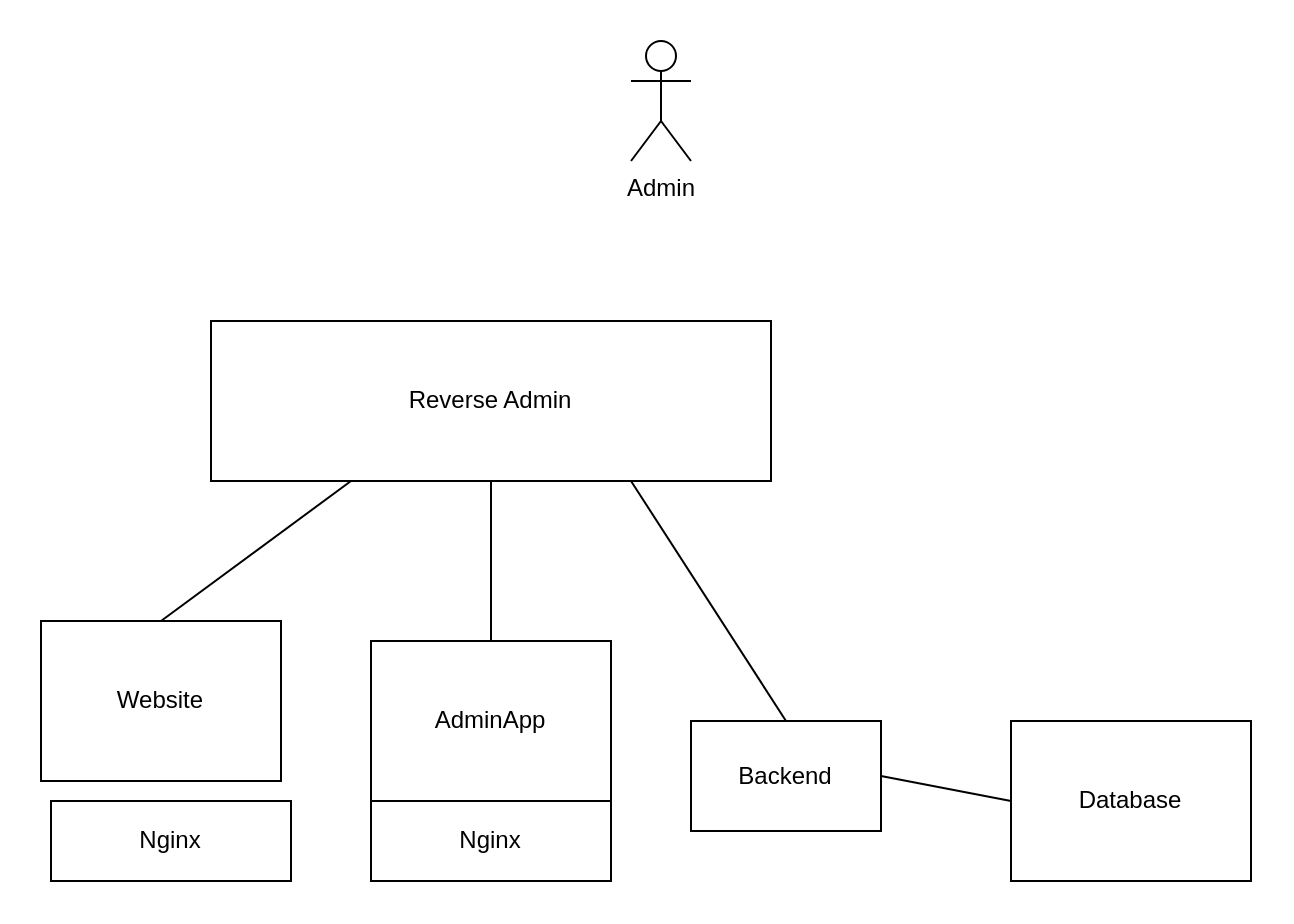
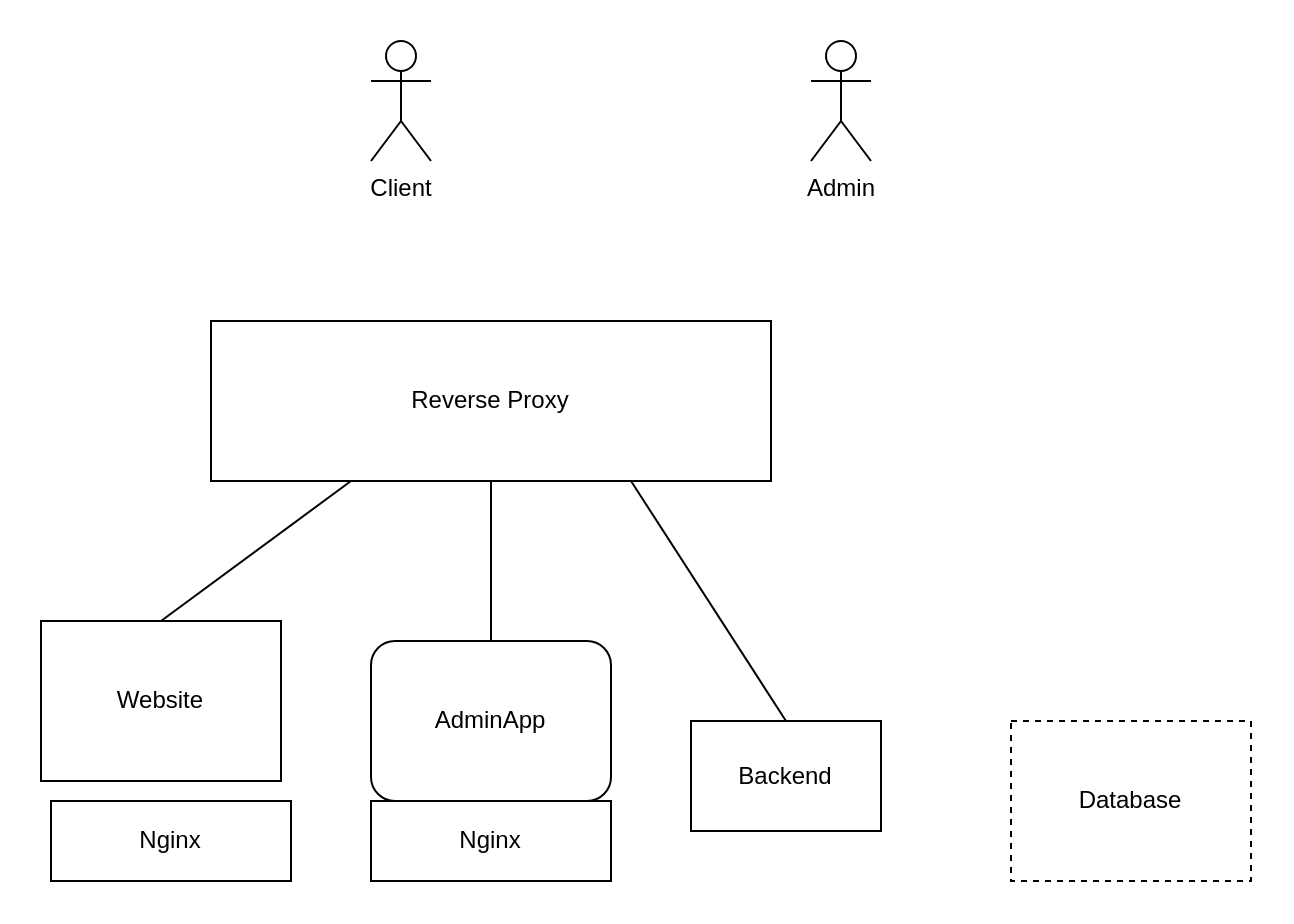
node "Client": added
node "Admin": moved (661, 101) -> (841, 101)
node "Reverse Admin": label "Reverse Admin" -> "Reverse Proxy"
node "AdminApp": shape rectangle -> rounded rectangle
edge "Backend" -- "Database": removed
node "Database": style solid -> dashed
